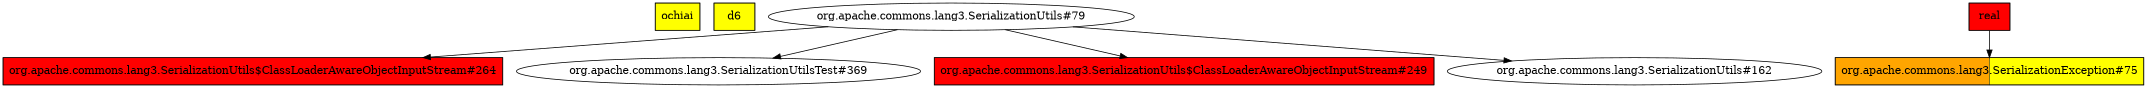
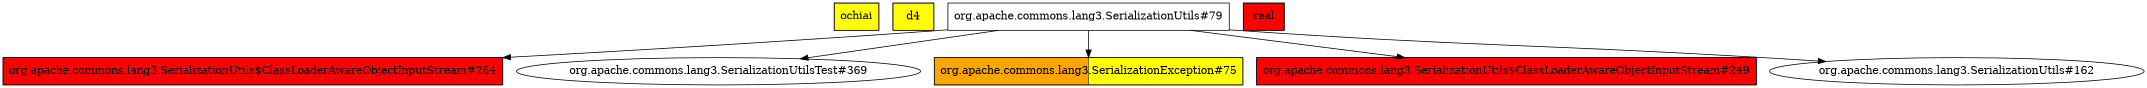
node "d6": label "d6" -> "d4"
node "org.apache.commons.lang3.SerializationUtils#79": shape ellipse -> box
edge "real" -> "org.apache.commons.lang3.SerializationException#75": now "org.apache.commons.lang3.SerializationUtils#79" -> "org.apache.commons.lang3.SerializationException#75"
